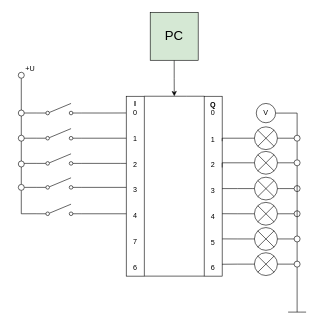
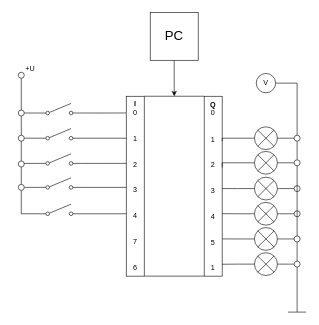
node "PC": fillcolor #d5e8d4 -> #ffffff
node "V": moved (266, 113) -> (266, 83)
node "Q 0 1 2 3 4 5 6": label "Q 0 1 2 3 4 5 6" -> "Q 0 1 2 3 4 5 1"
